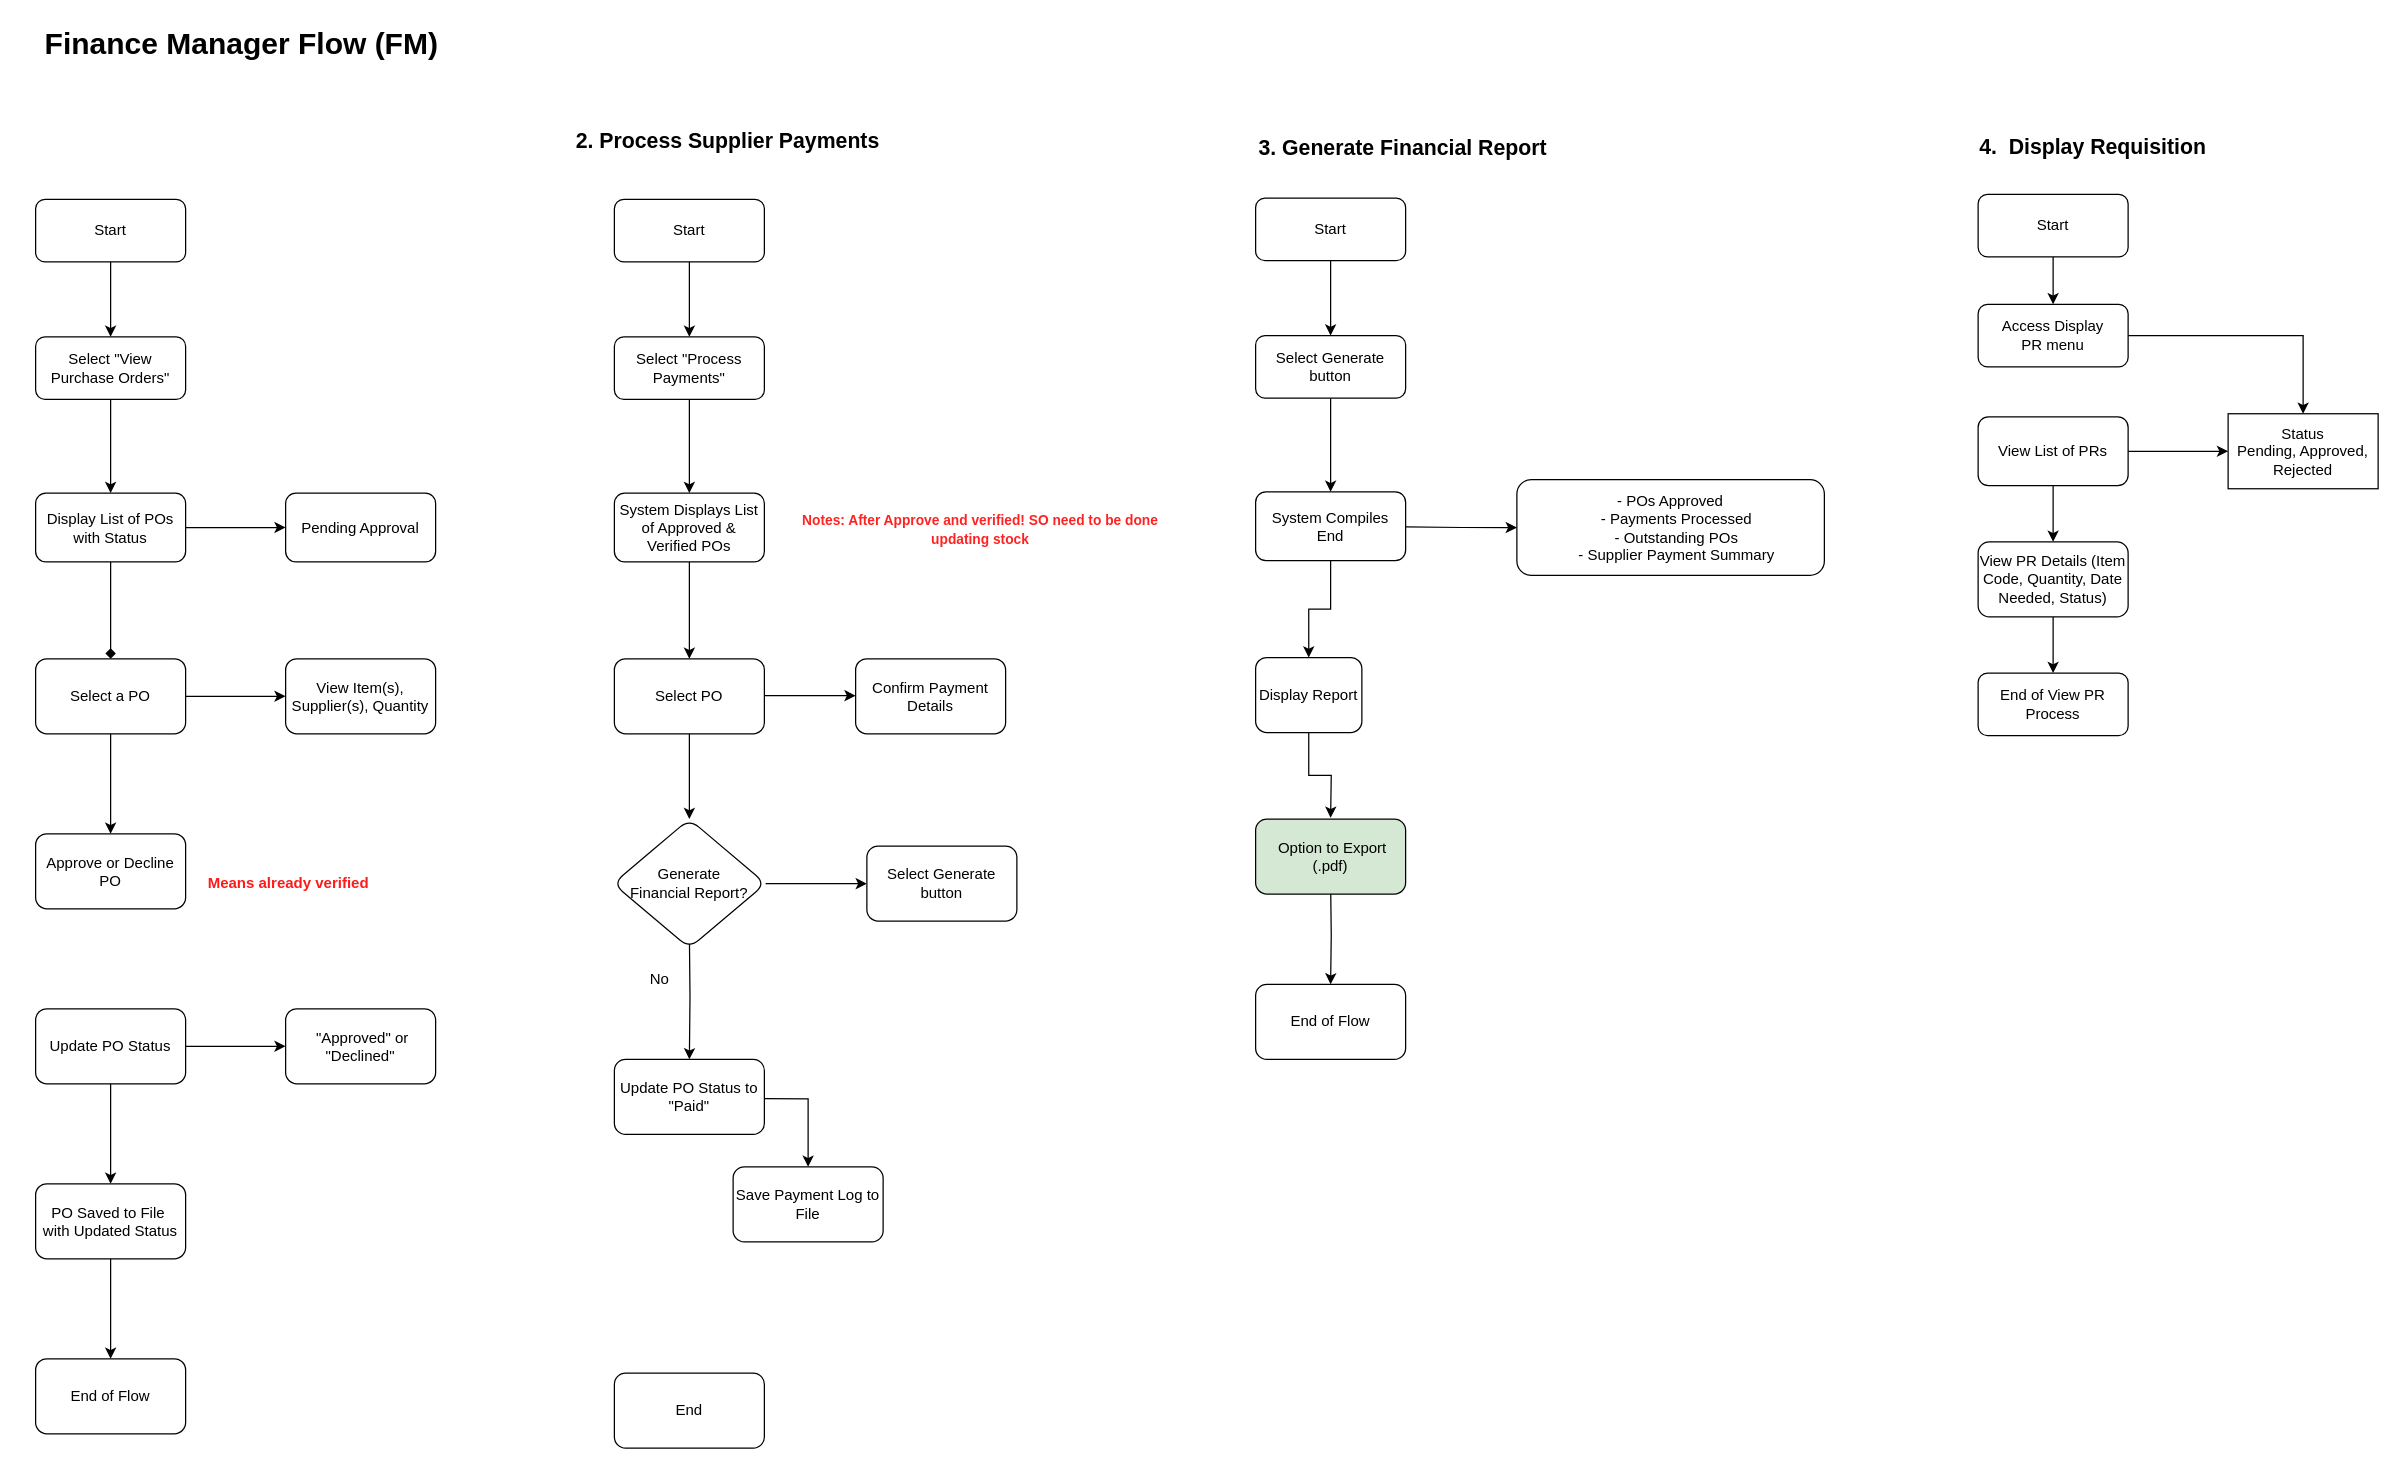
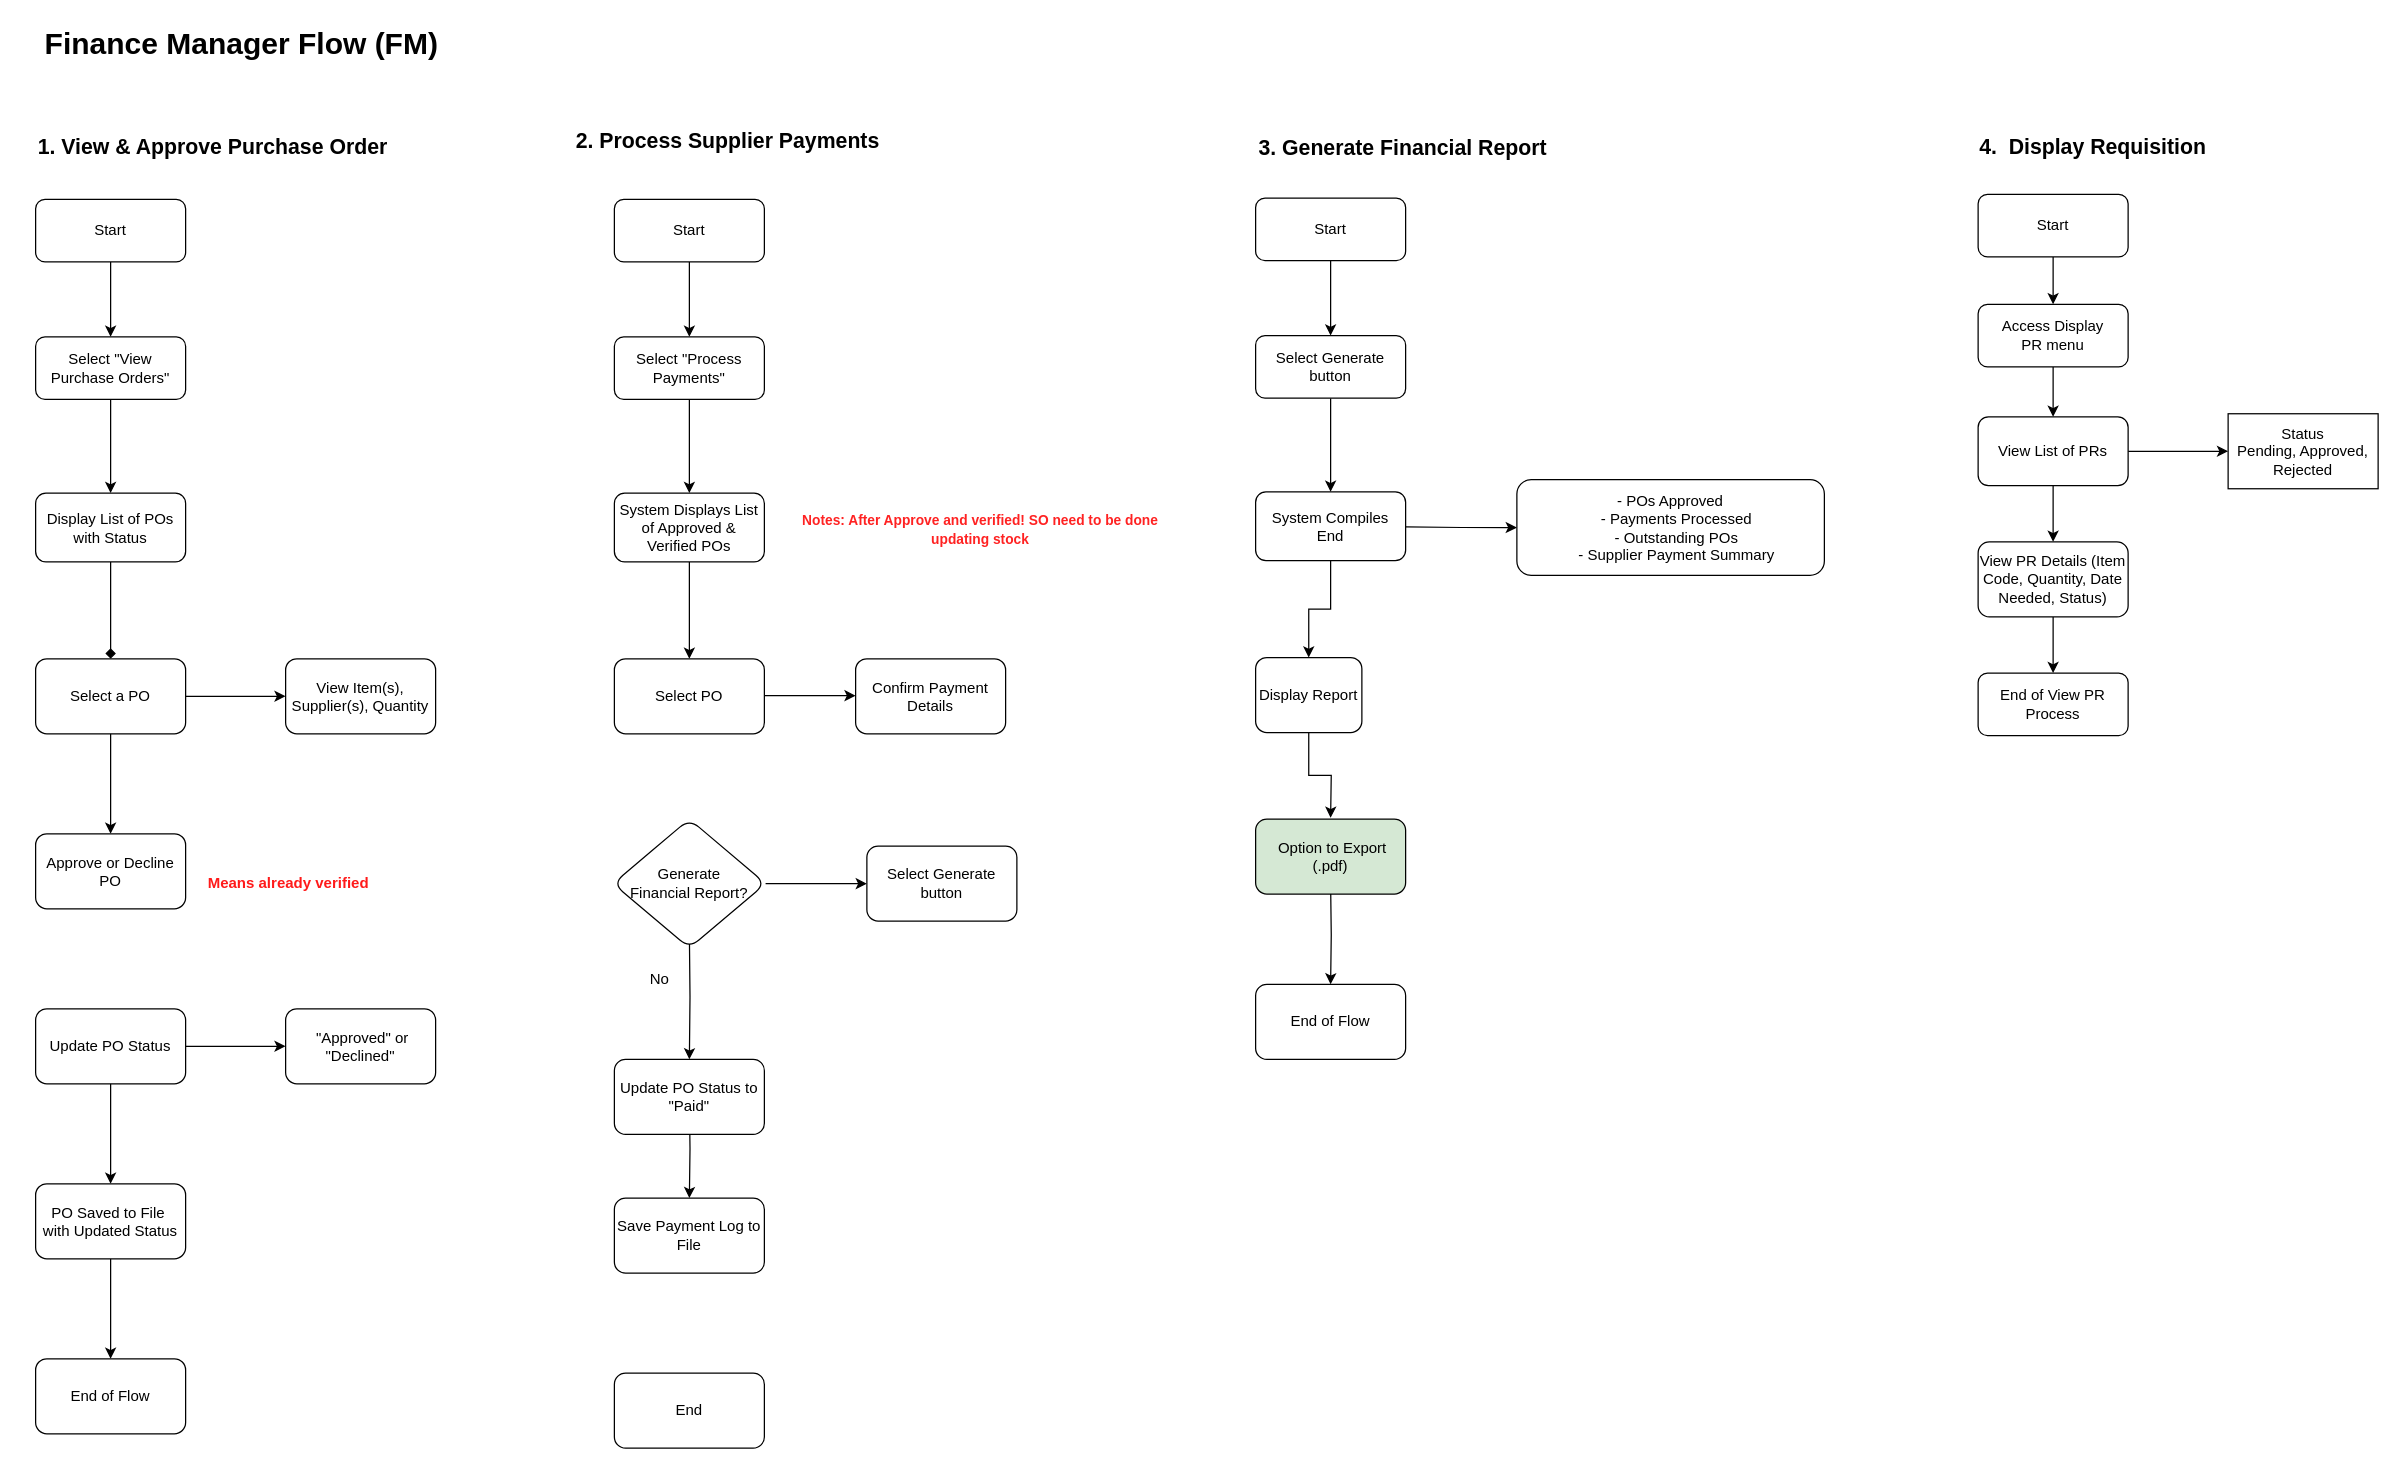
node "1. View & Approve Purchase Order": added
edge "Access Display PR menu" -> "Status Pending, Approved, Rejected": now "Access Display PR menu" -> "View List of PRs"
edge "Display List of POs with Status" -> "Pending Approval": removed
node "Pending Approval": removed
edge "Select PO" -> "Generate Financial Report?": removed
node "Save Payment Log to File": moved (808, 1204) -> (689, 1236)
